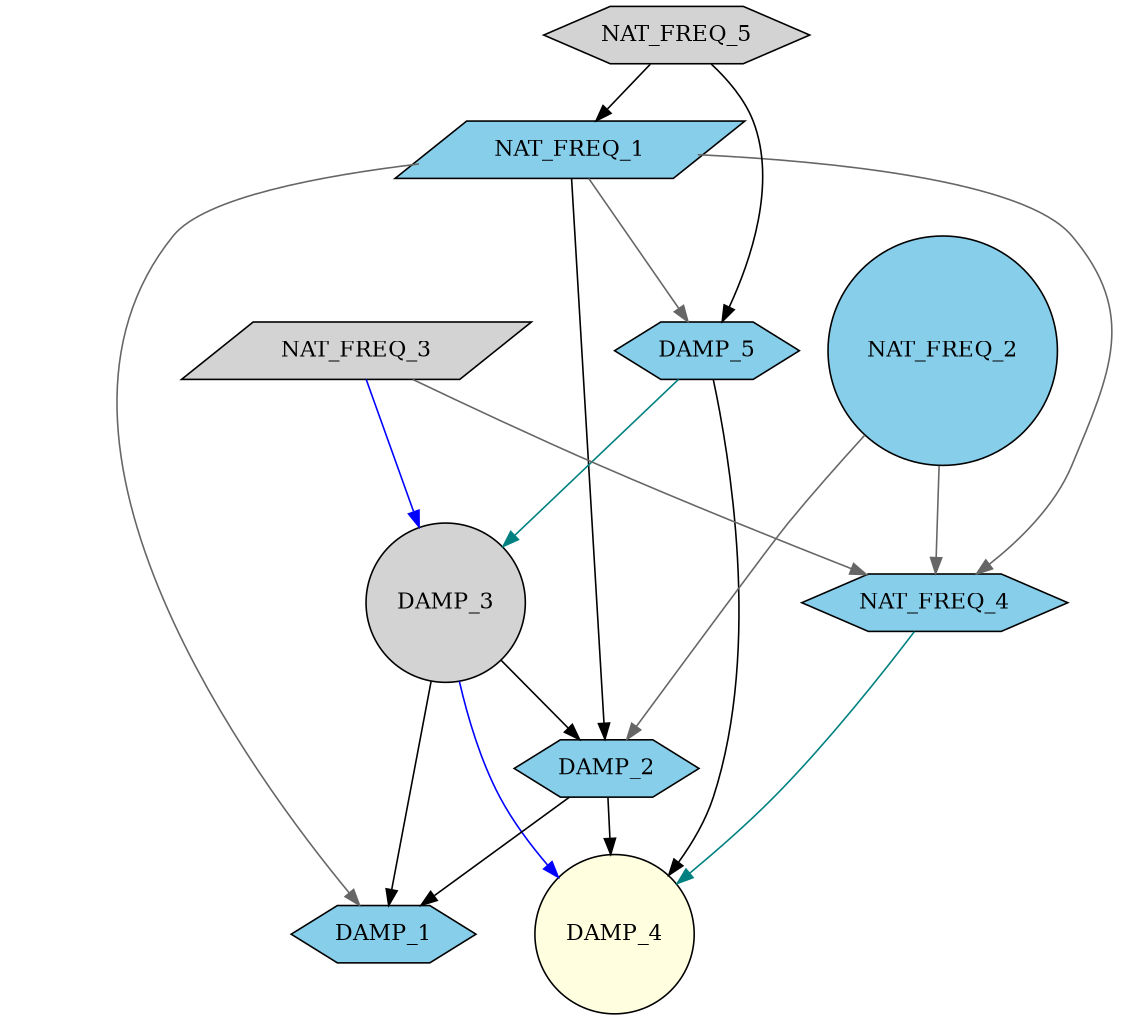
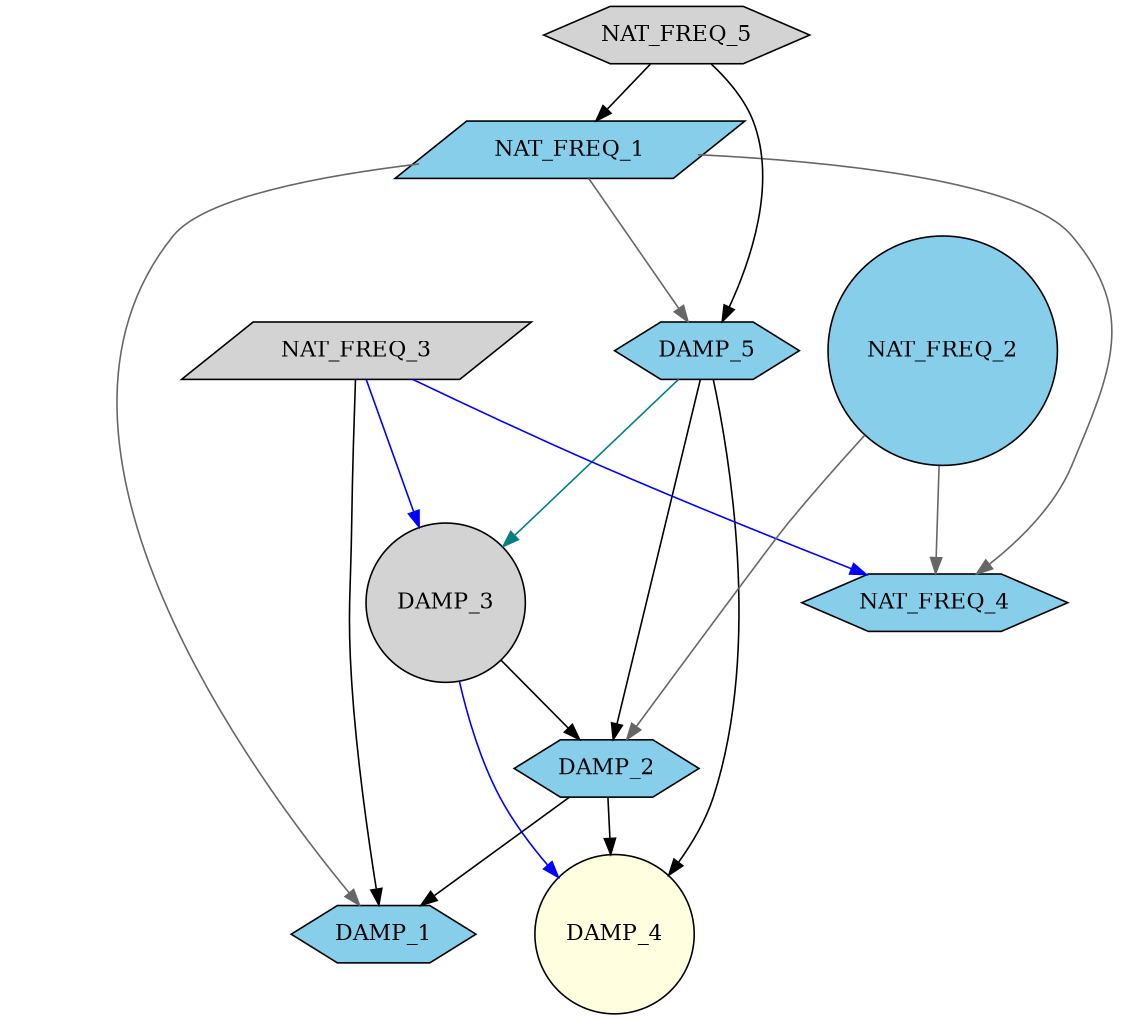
edge "NAT_FREQ_1" -> "DAMP_2": now "DAMP_5" -> "DAMP_2"
edge "NAT_FREQ_3" -> "NAT_FREQ_4": color gray40 -> blue
edge "NAT_FREQ_4" -> "DAMP_4": removed
edge "DAMP_3" -> "DAMP_1": now "NAT_FREQ_3" -> "DAMP_1"
